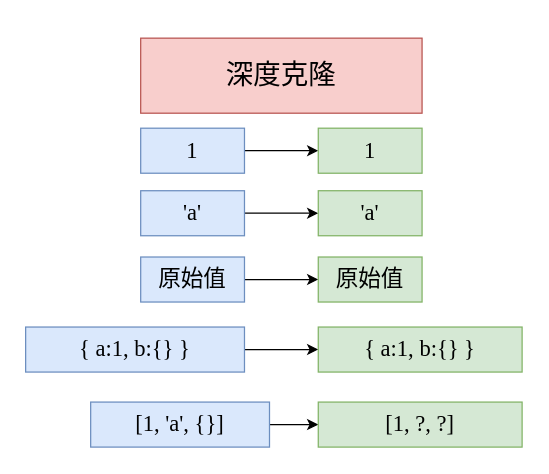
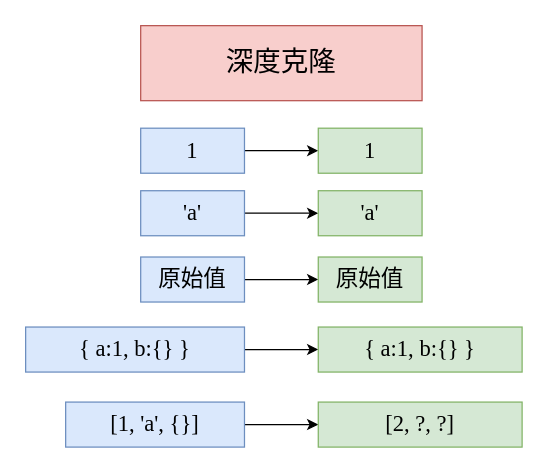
node "深度克隆": moved (281, 76) -> (281, 63)
node "[1, 'a', {}]": moved (180, 424) -> (155, 424)
node "[1, ?, ?]": label "[1, ?, ?]" -> "[2, ?, ?]"
